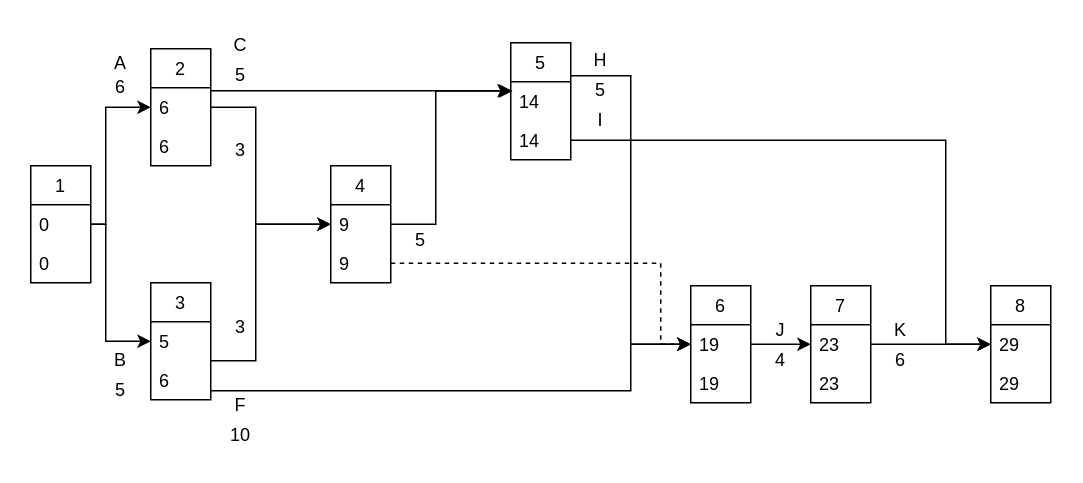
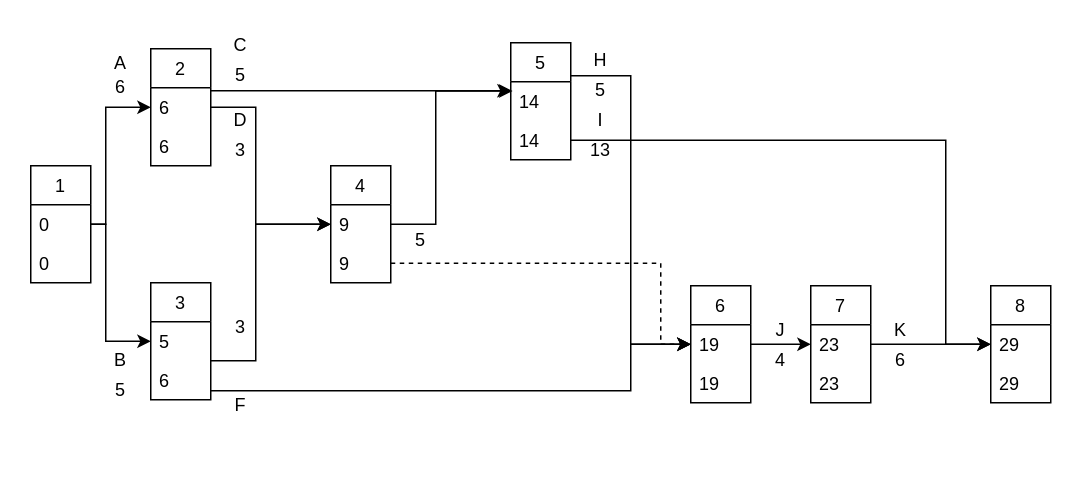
node "D": added
node "13": added
node "10": removed
